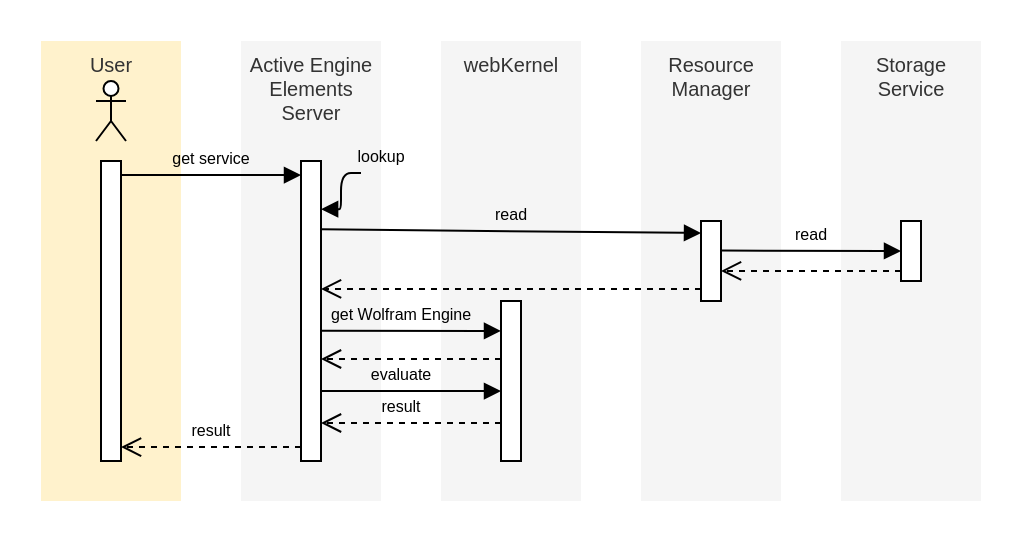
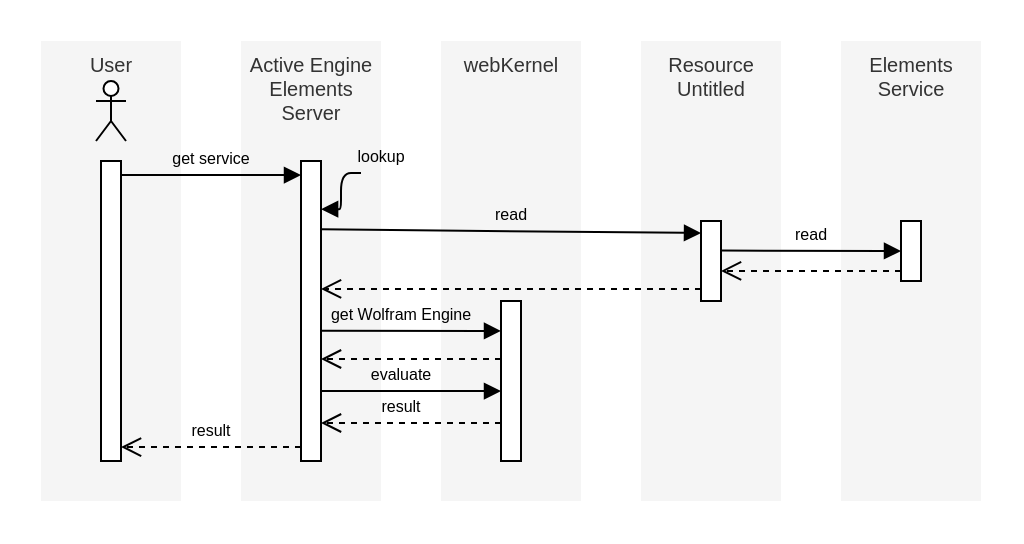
node "User": fillcolor #fff2cc -> #f5f5f5
node "Resource Manager": label "Resource Manager" -> "Resource Untitled"
node "StorageService": label "StorageService" -> "ElementsService"
